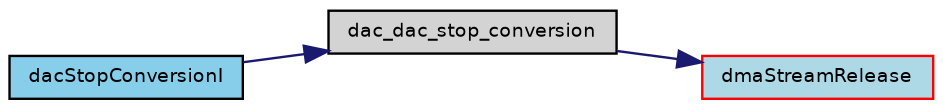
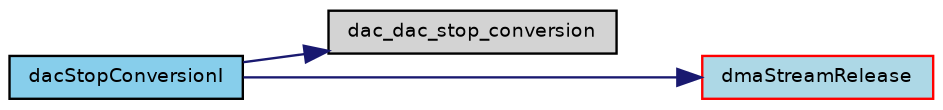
edge "dac_dac_stop_conversion" -> "dmaStreamRelease": now "dacStopConversionI" -> "dmaStreamRelease"
